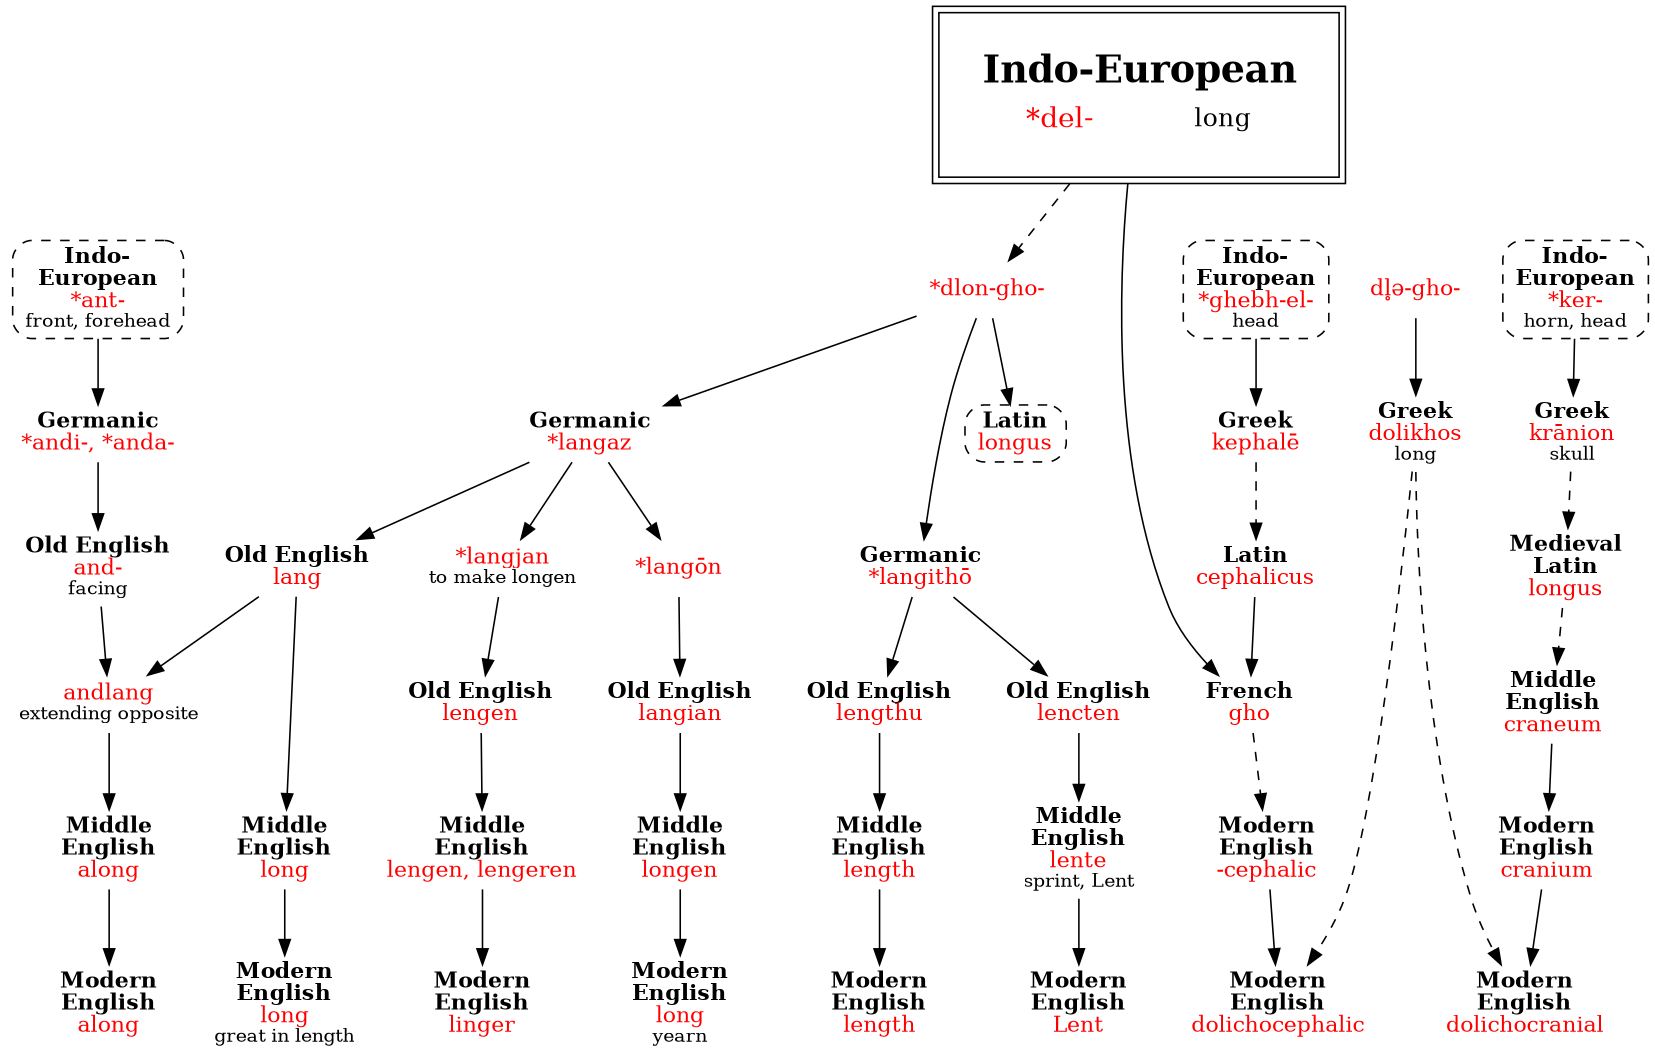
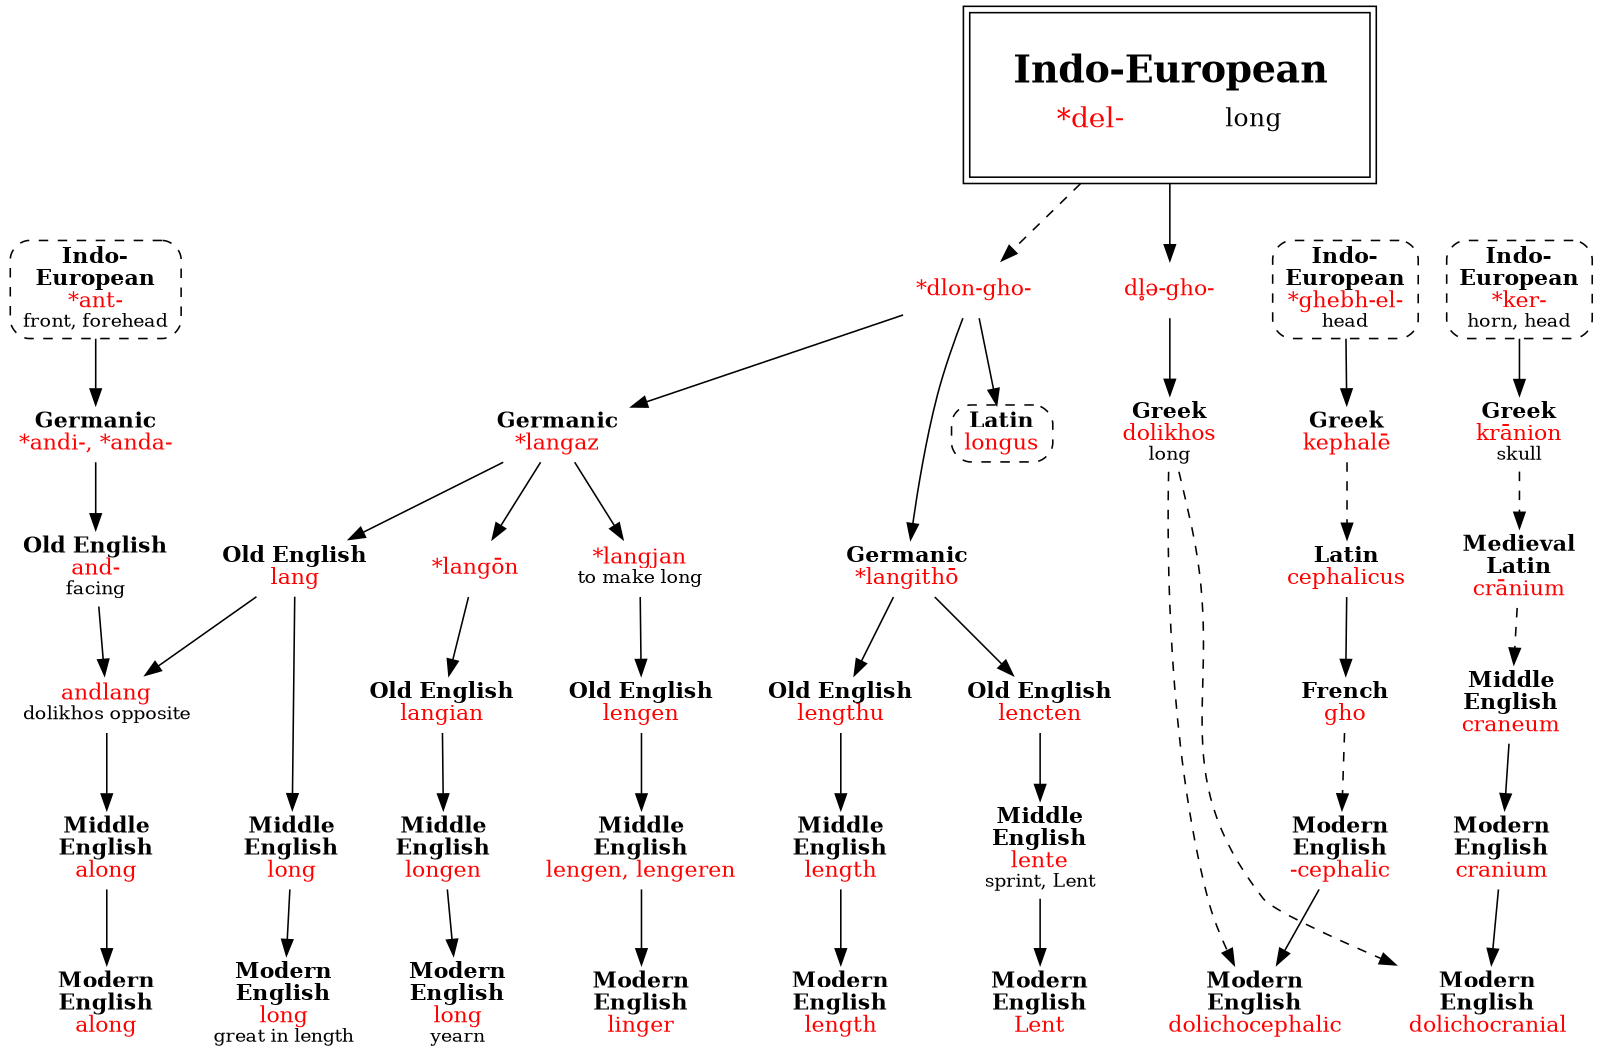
edge "Indo-European" -> "French": now "Indo-European" -> "dl̥ə-gho-"
node "*langjan": text "to make longen" -> "to make long"
node "Medieval": text "longus" -> "crānium"
node "andlang": text "extending opposite" -> "dolikhos opposite"
